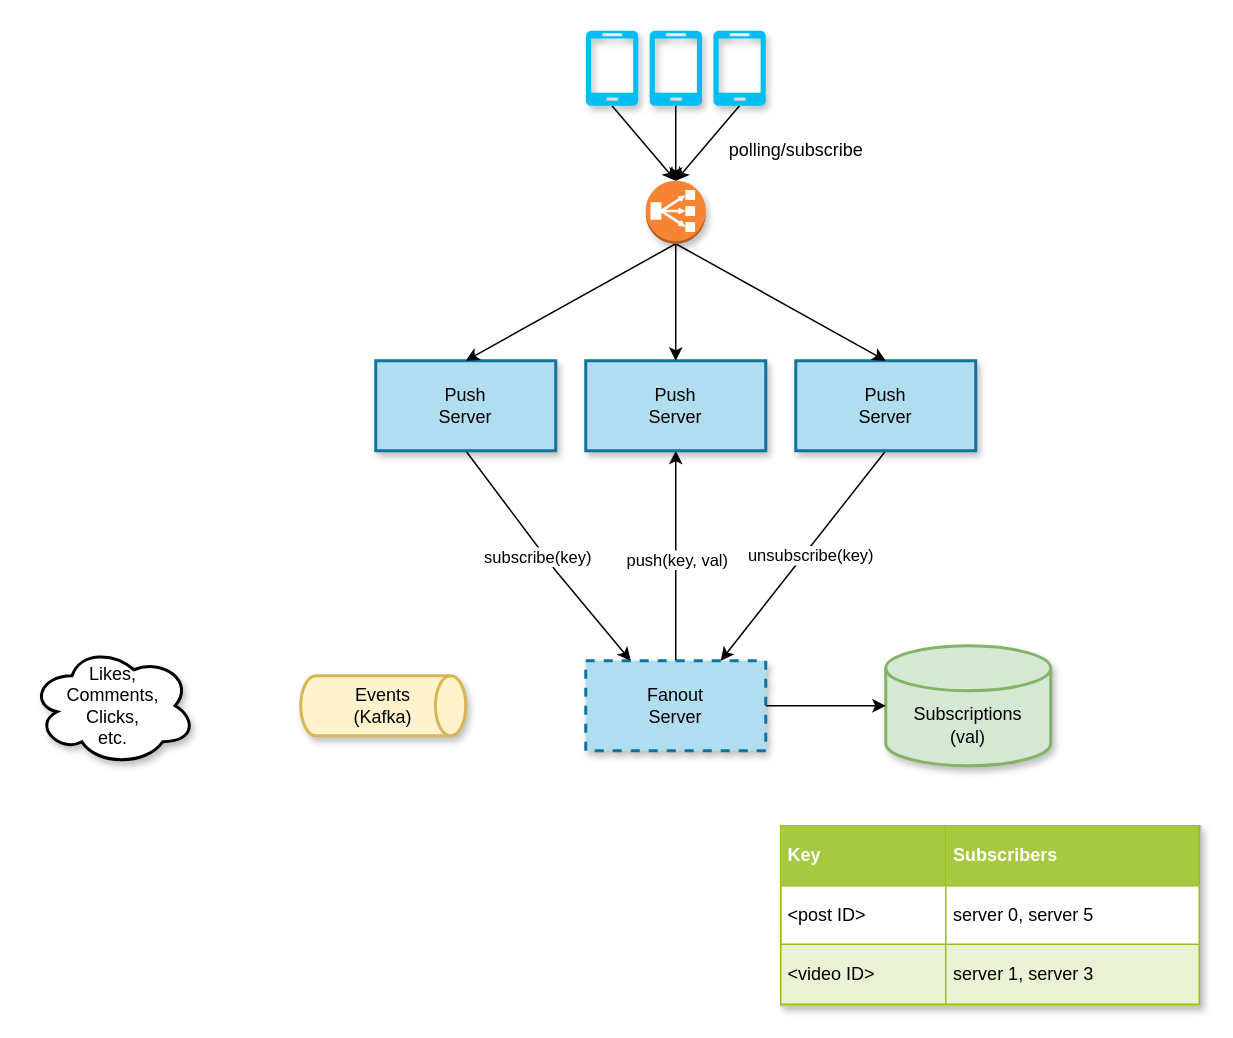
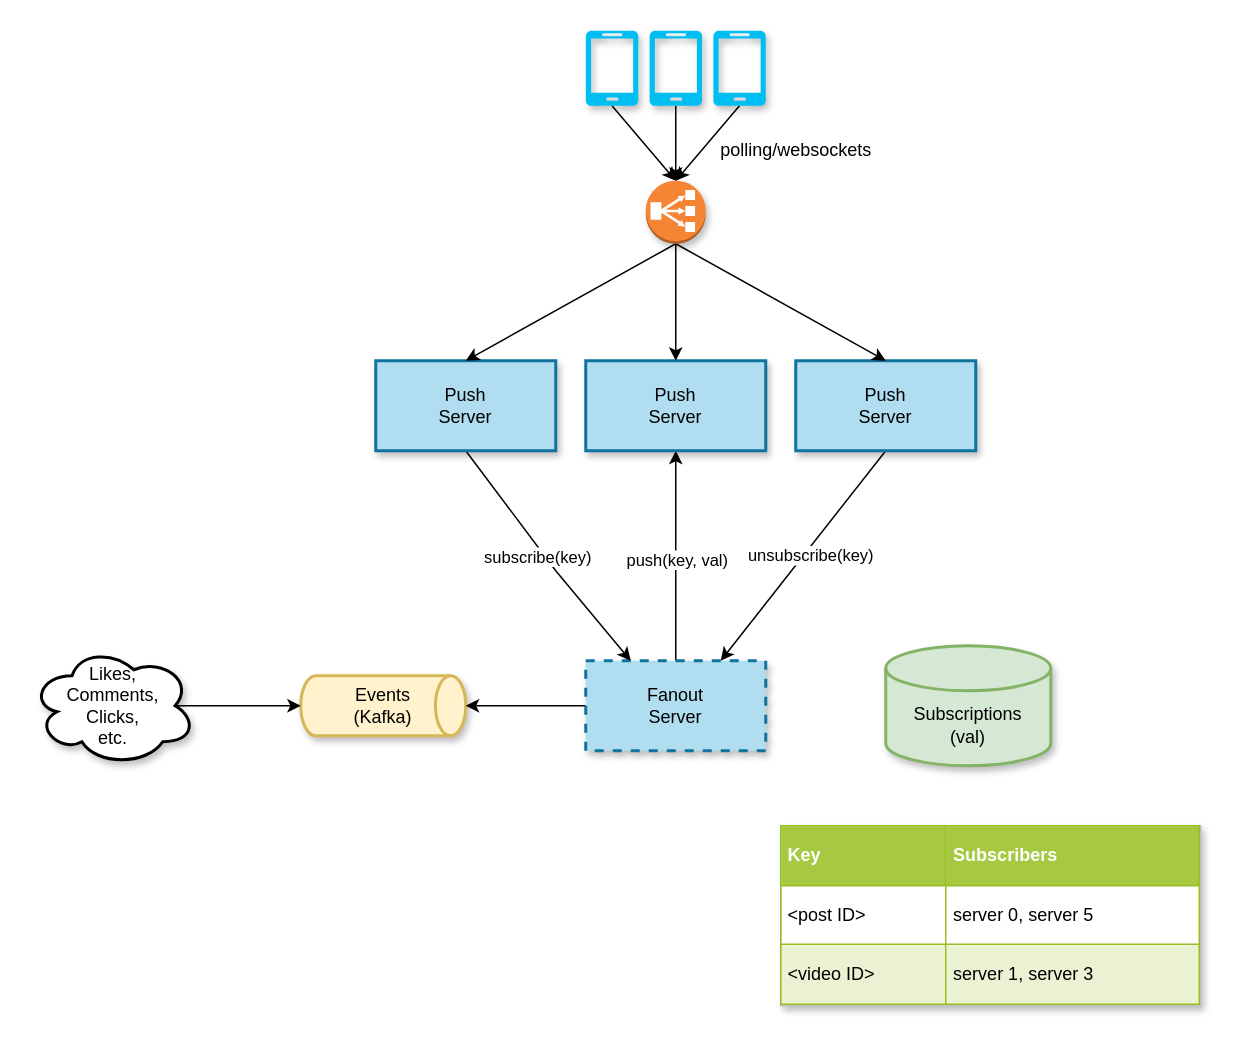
node "polling/subscribe": label "polling/subscribe" -> "polling/websockets"
edge "Likes, Comments, Clicks, etc." -> "Events (Kafka)": added
edge "Fanout Server" -> "Events (Kafka)": added
edge "Fanout Server" -> "Subscriptions (val)": removed
